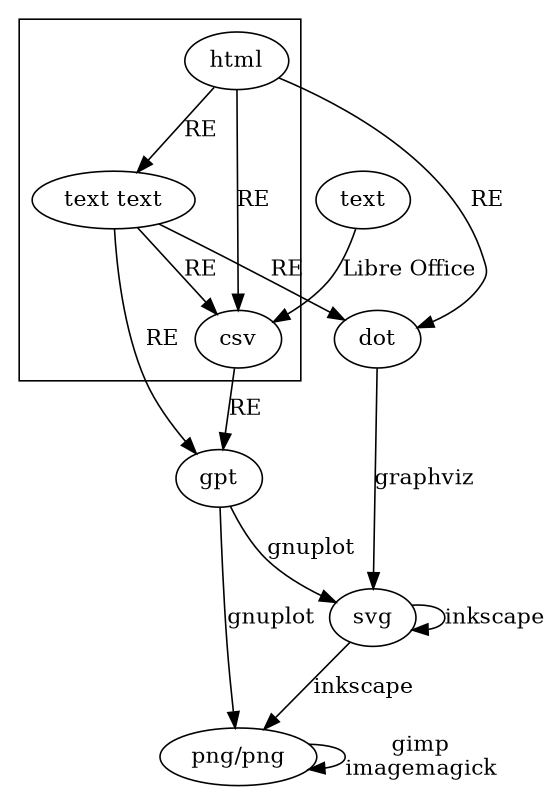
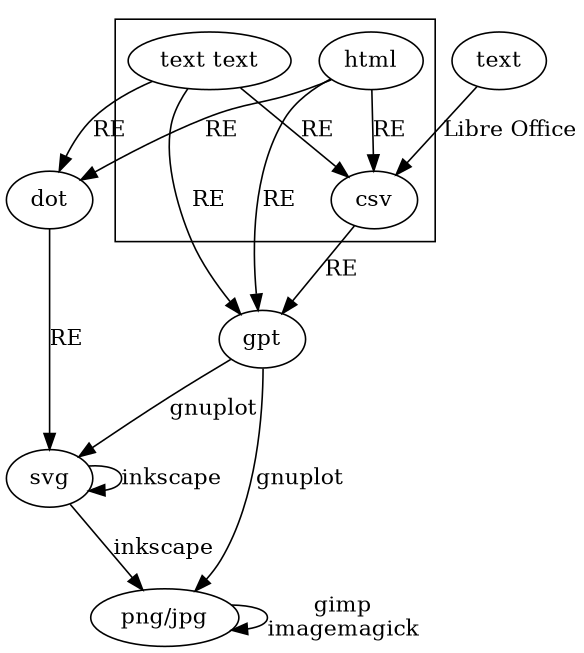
edge "html" -> "text text": now "html" -> "gpt"
edge "dot" -> "svg": label "graphviz" -> "RE"
node "png/png": label "png/png" -> "png/jpg"
